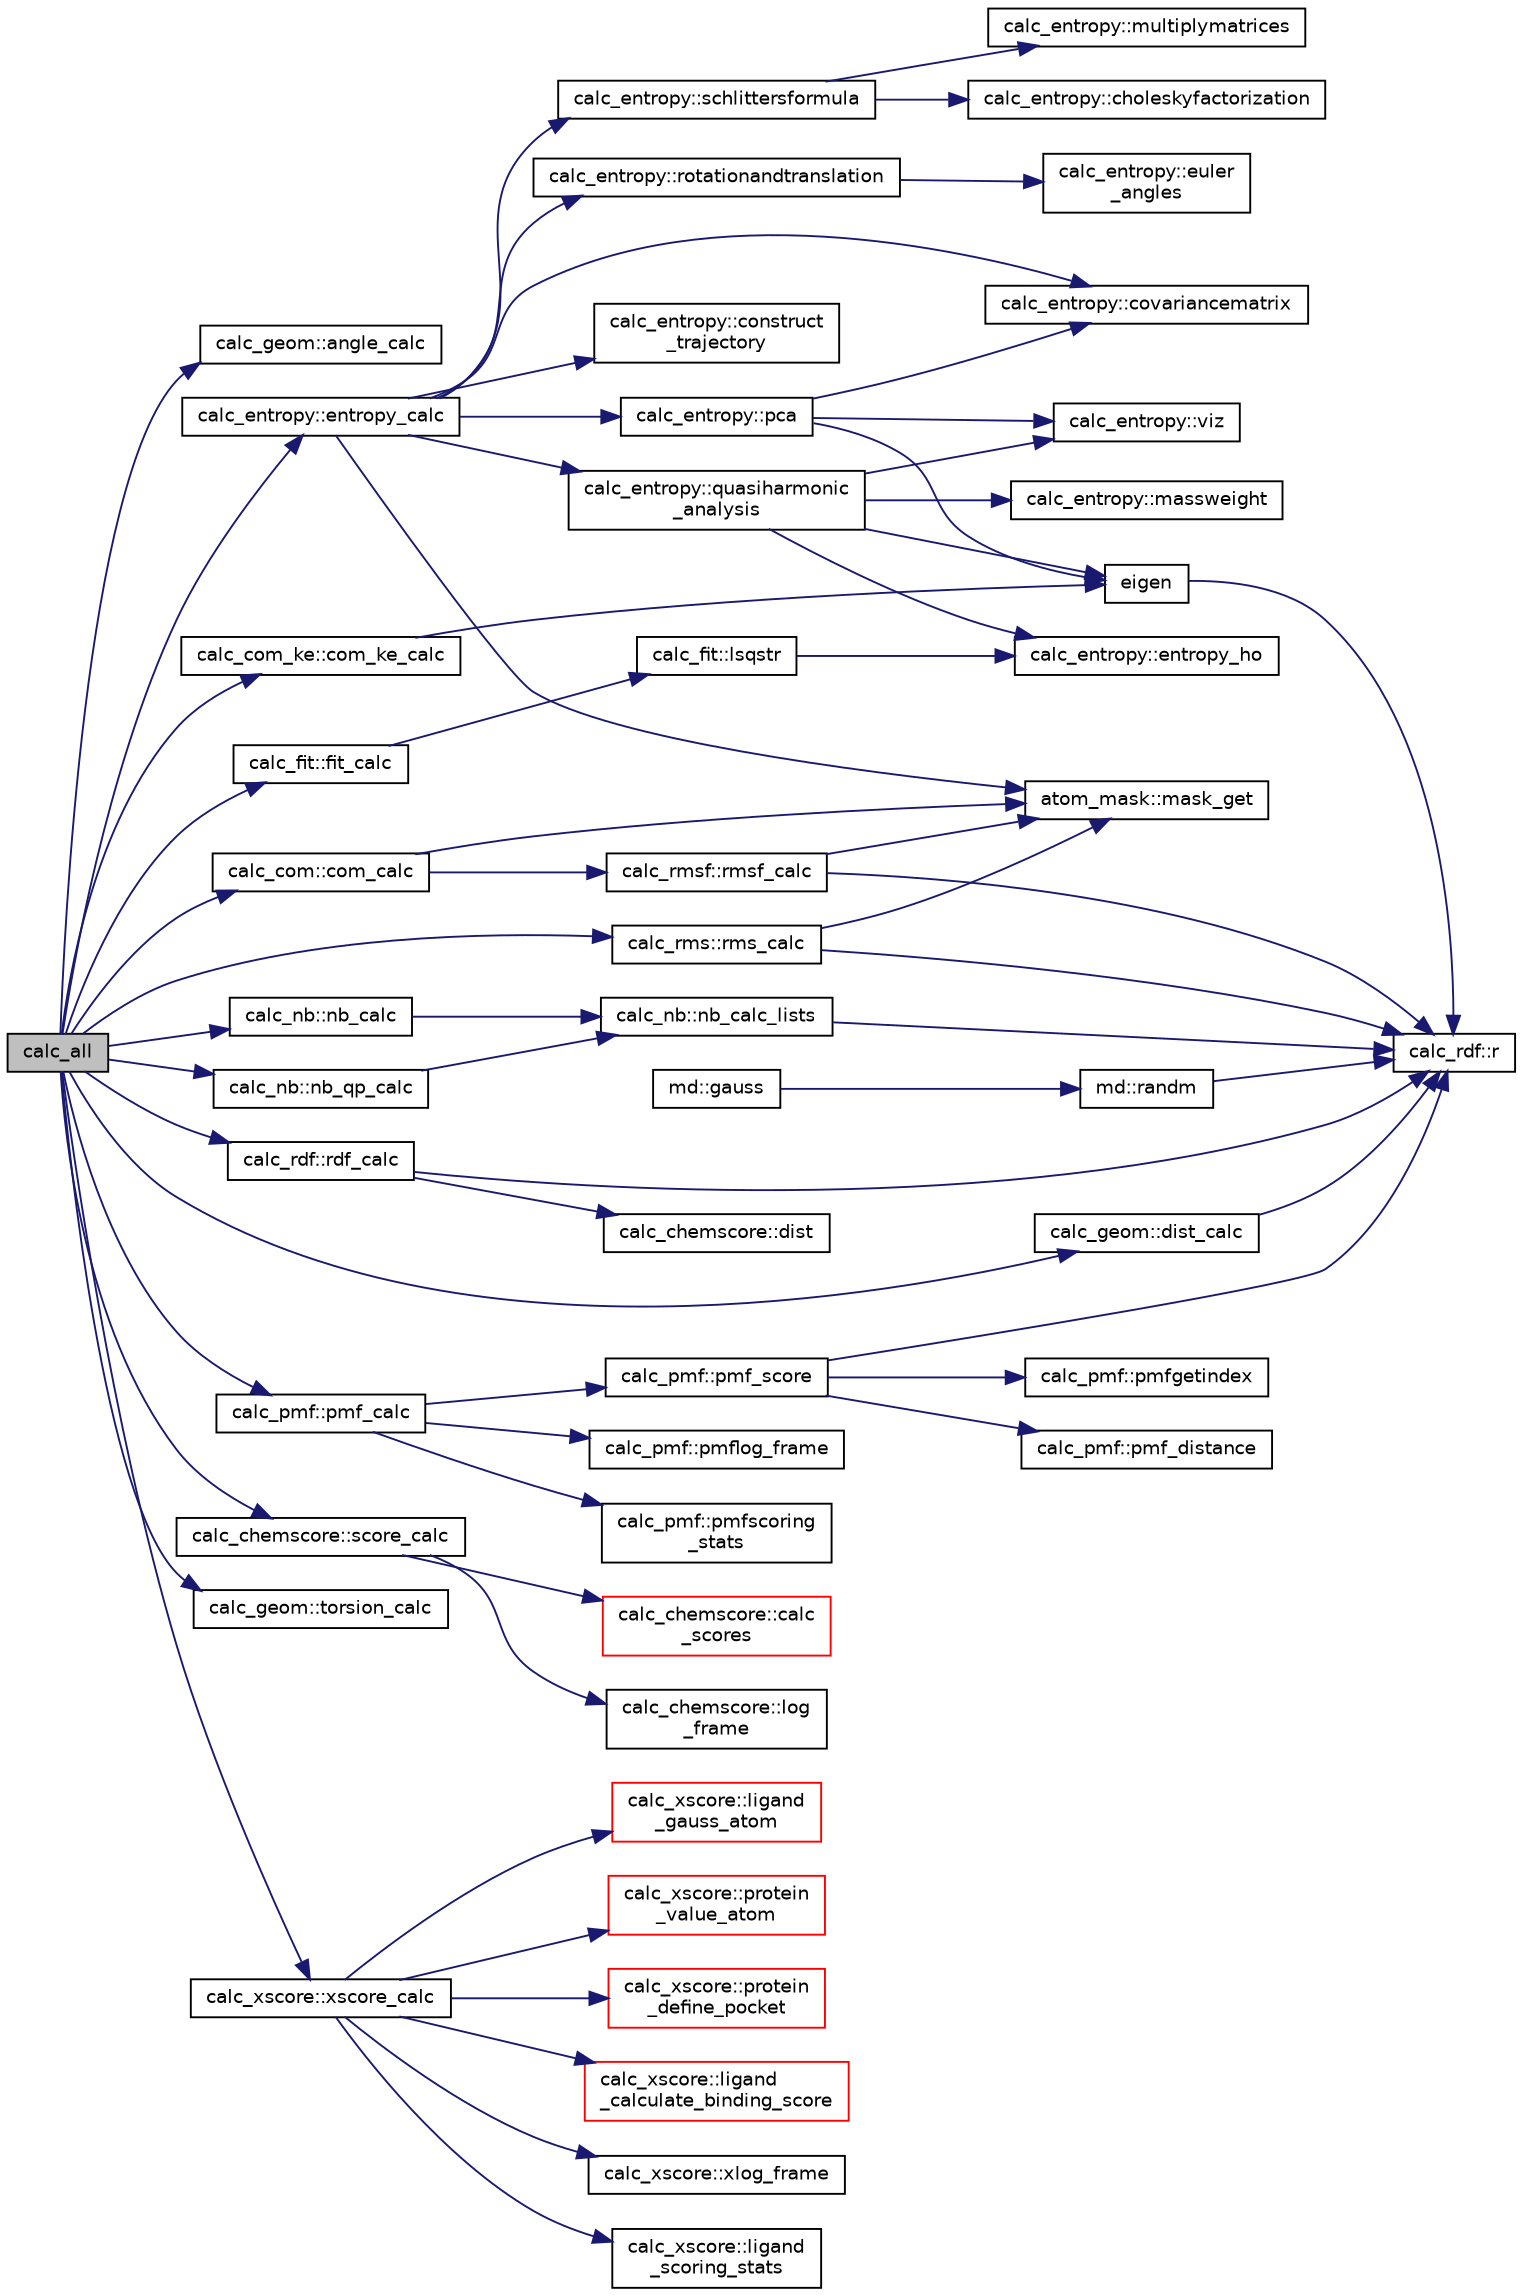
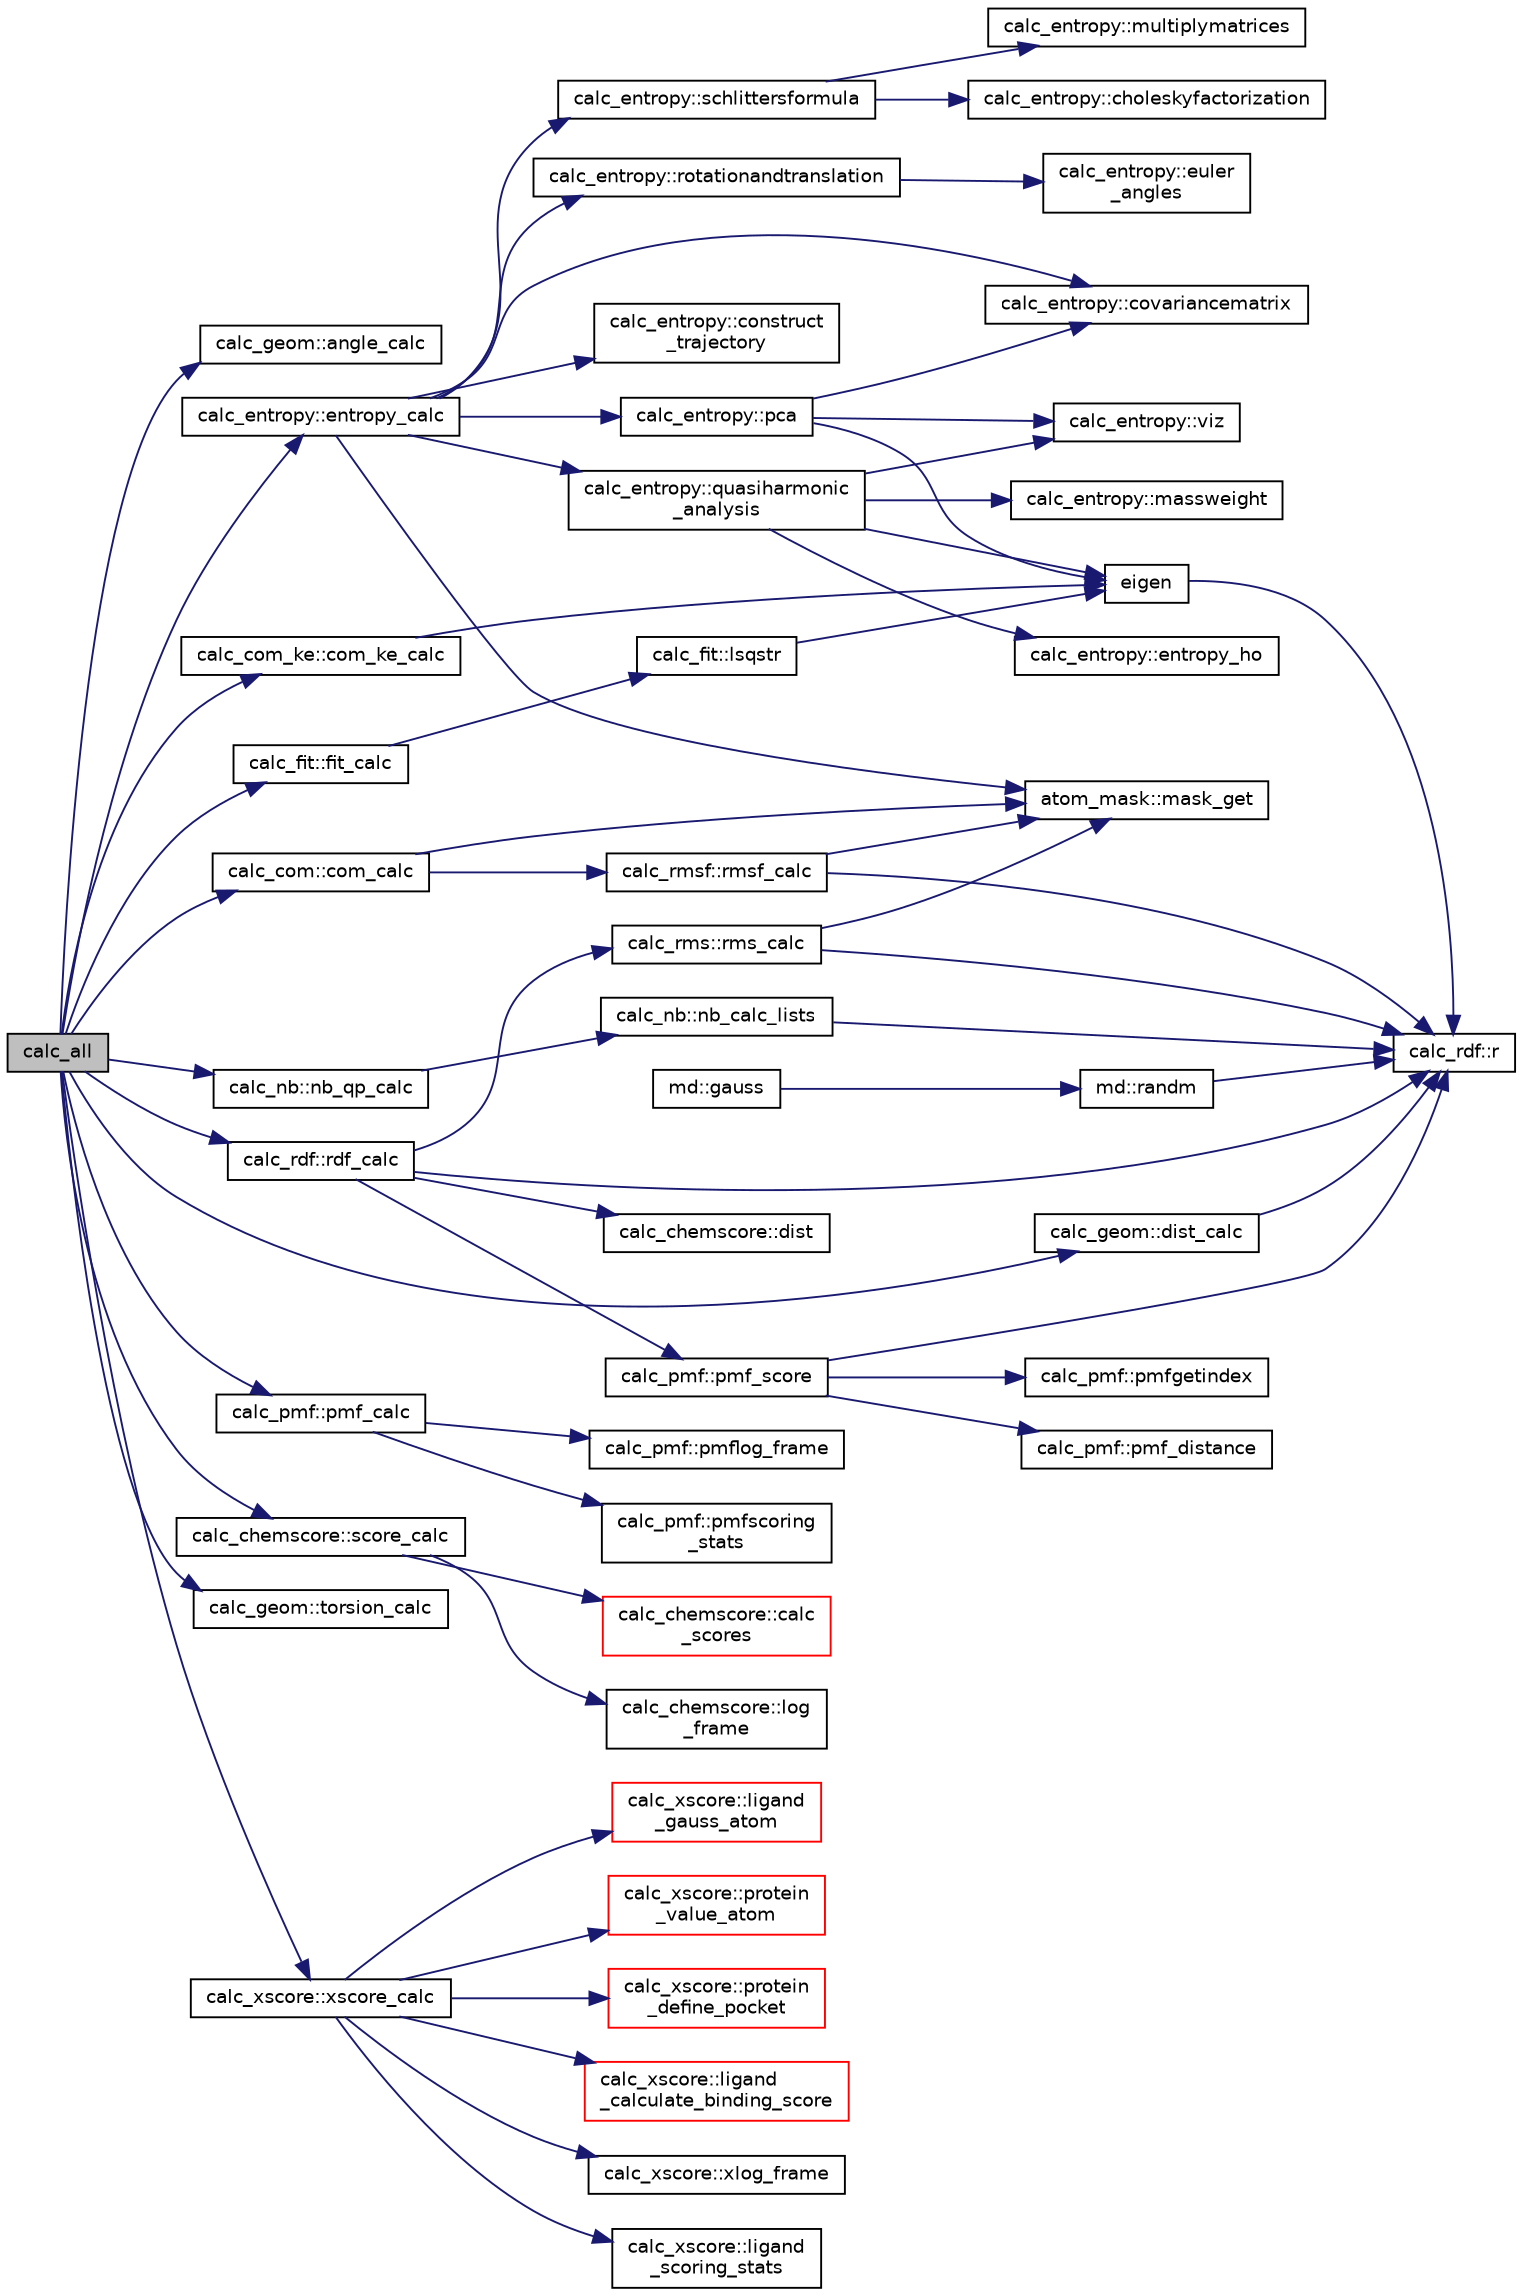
edge "calc_fit::lsqstr" -> "calc_entropy::entropy_ho": now "calc_fit::lsqstr" -> "eigen"
edge "calc_all" -> "calc_rms::rms_calc": now "calc_rdf::rdf_calc" -> "calc_rms::rms_calc"
node "calc_nb::nb_calc": removed
edge "calc_pmf::pmf_calc" -> "calc_pmf::pmf_score": now "calc_rdf::rdf_calc" -> "calc_pmf::pmf_score"
